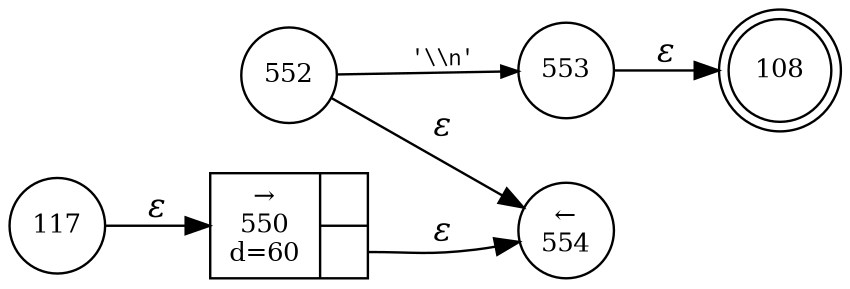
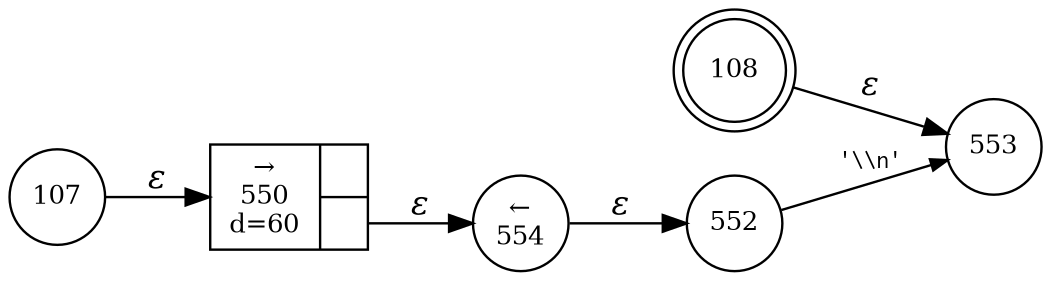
edge "553" -> "108": reversed
edge "552" -> "← 554": reversed
node "117": label "117" -> "107"
